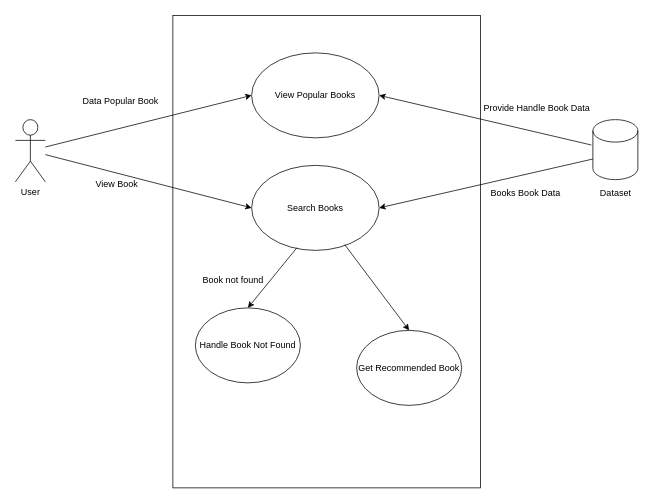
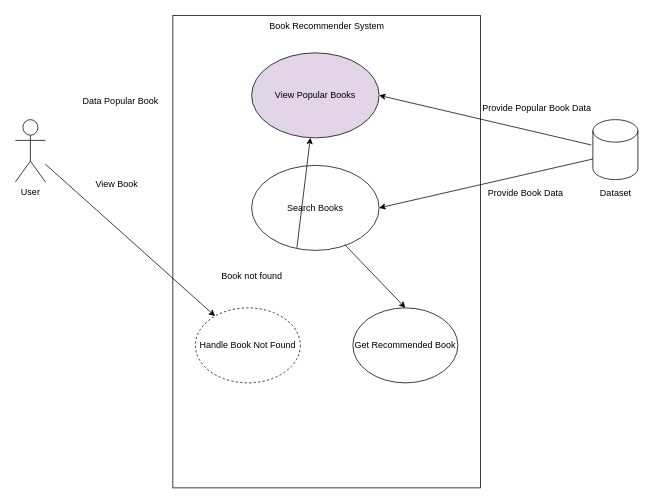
node "Book Recommender System": added
node "View Popular Books": fillcolor #ffffff -> #e1d5e7
node "Provide Handle Book Data": label "Provide Handle Book Data" -> "Provide Popular Book Data"
edge "User" -> "View Popular Books": now "User" -> "Handle Book Not Found"
edge "User" -> "Search Books": removed
node "Books Book Data": label "Books Book Data" -> "Provide Book Data"
edge "Search Books" -> "Handle Book Not Found": now "Search Books" -> "View Popular Books"
node "Book not found": moved (233, 280) -> (252, 276)
node "Handle Book Not Found": style solid -> dashed
node "Get Recommended Book": moved (409, 368) -> (405, 345)
